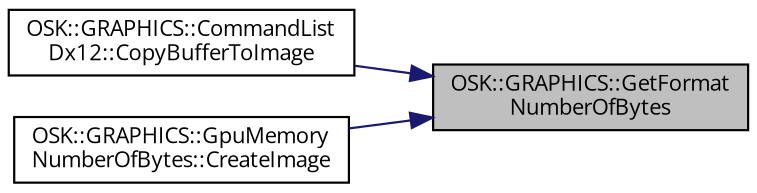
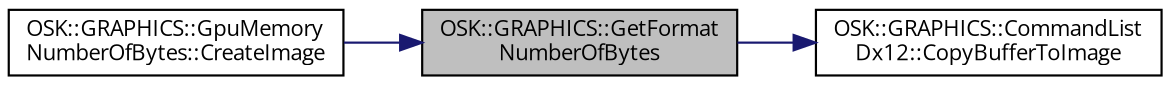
edge "OSK::GRAPHICS::CommandList Dx12::CopyBufferToImage" -> "OSK::GRAPHICS::GetFormat NumberOfBytes": reversed
